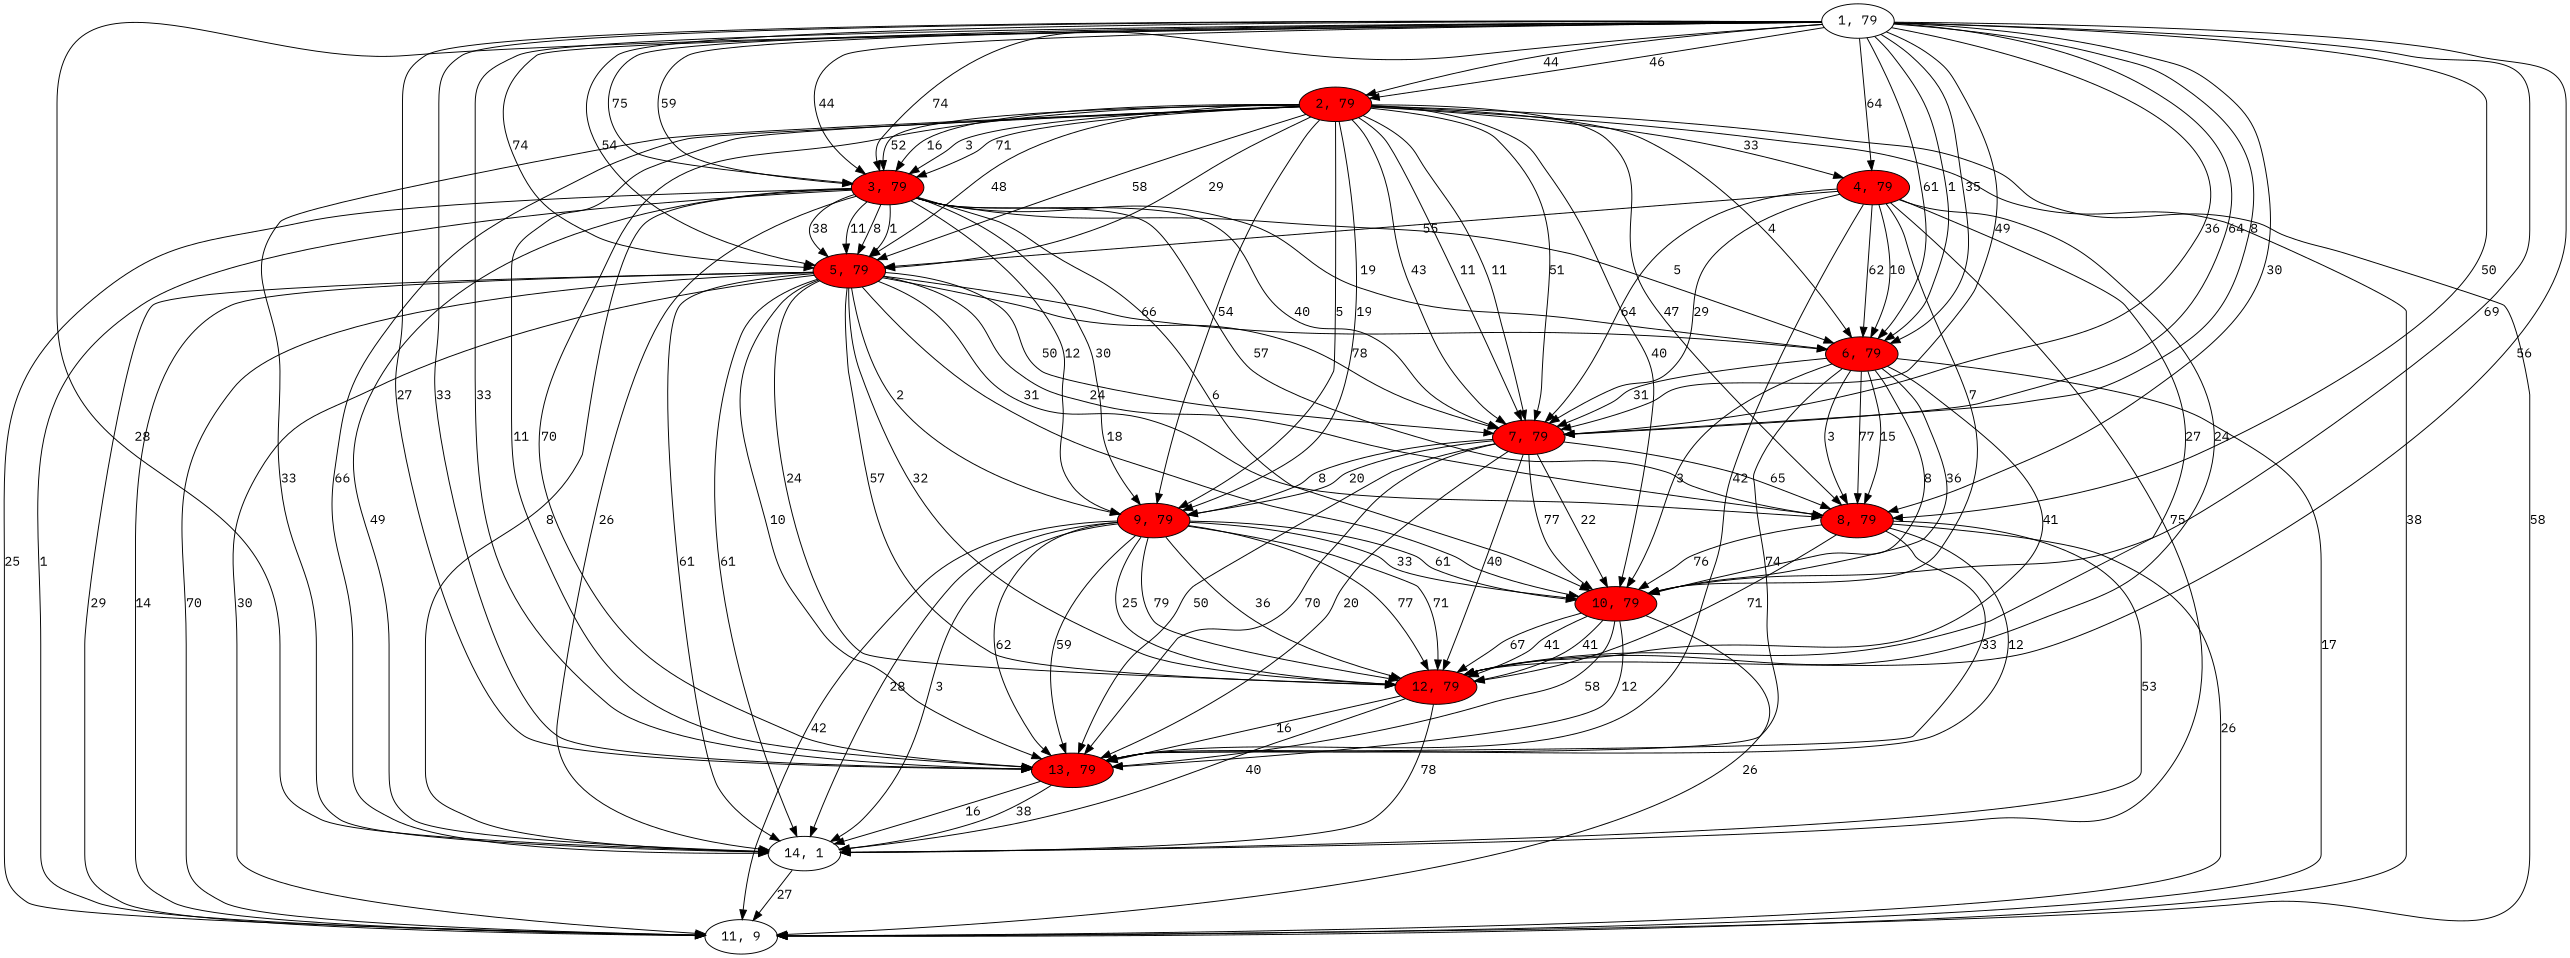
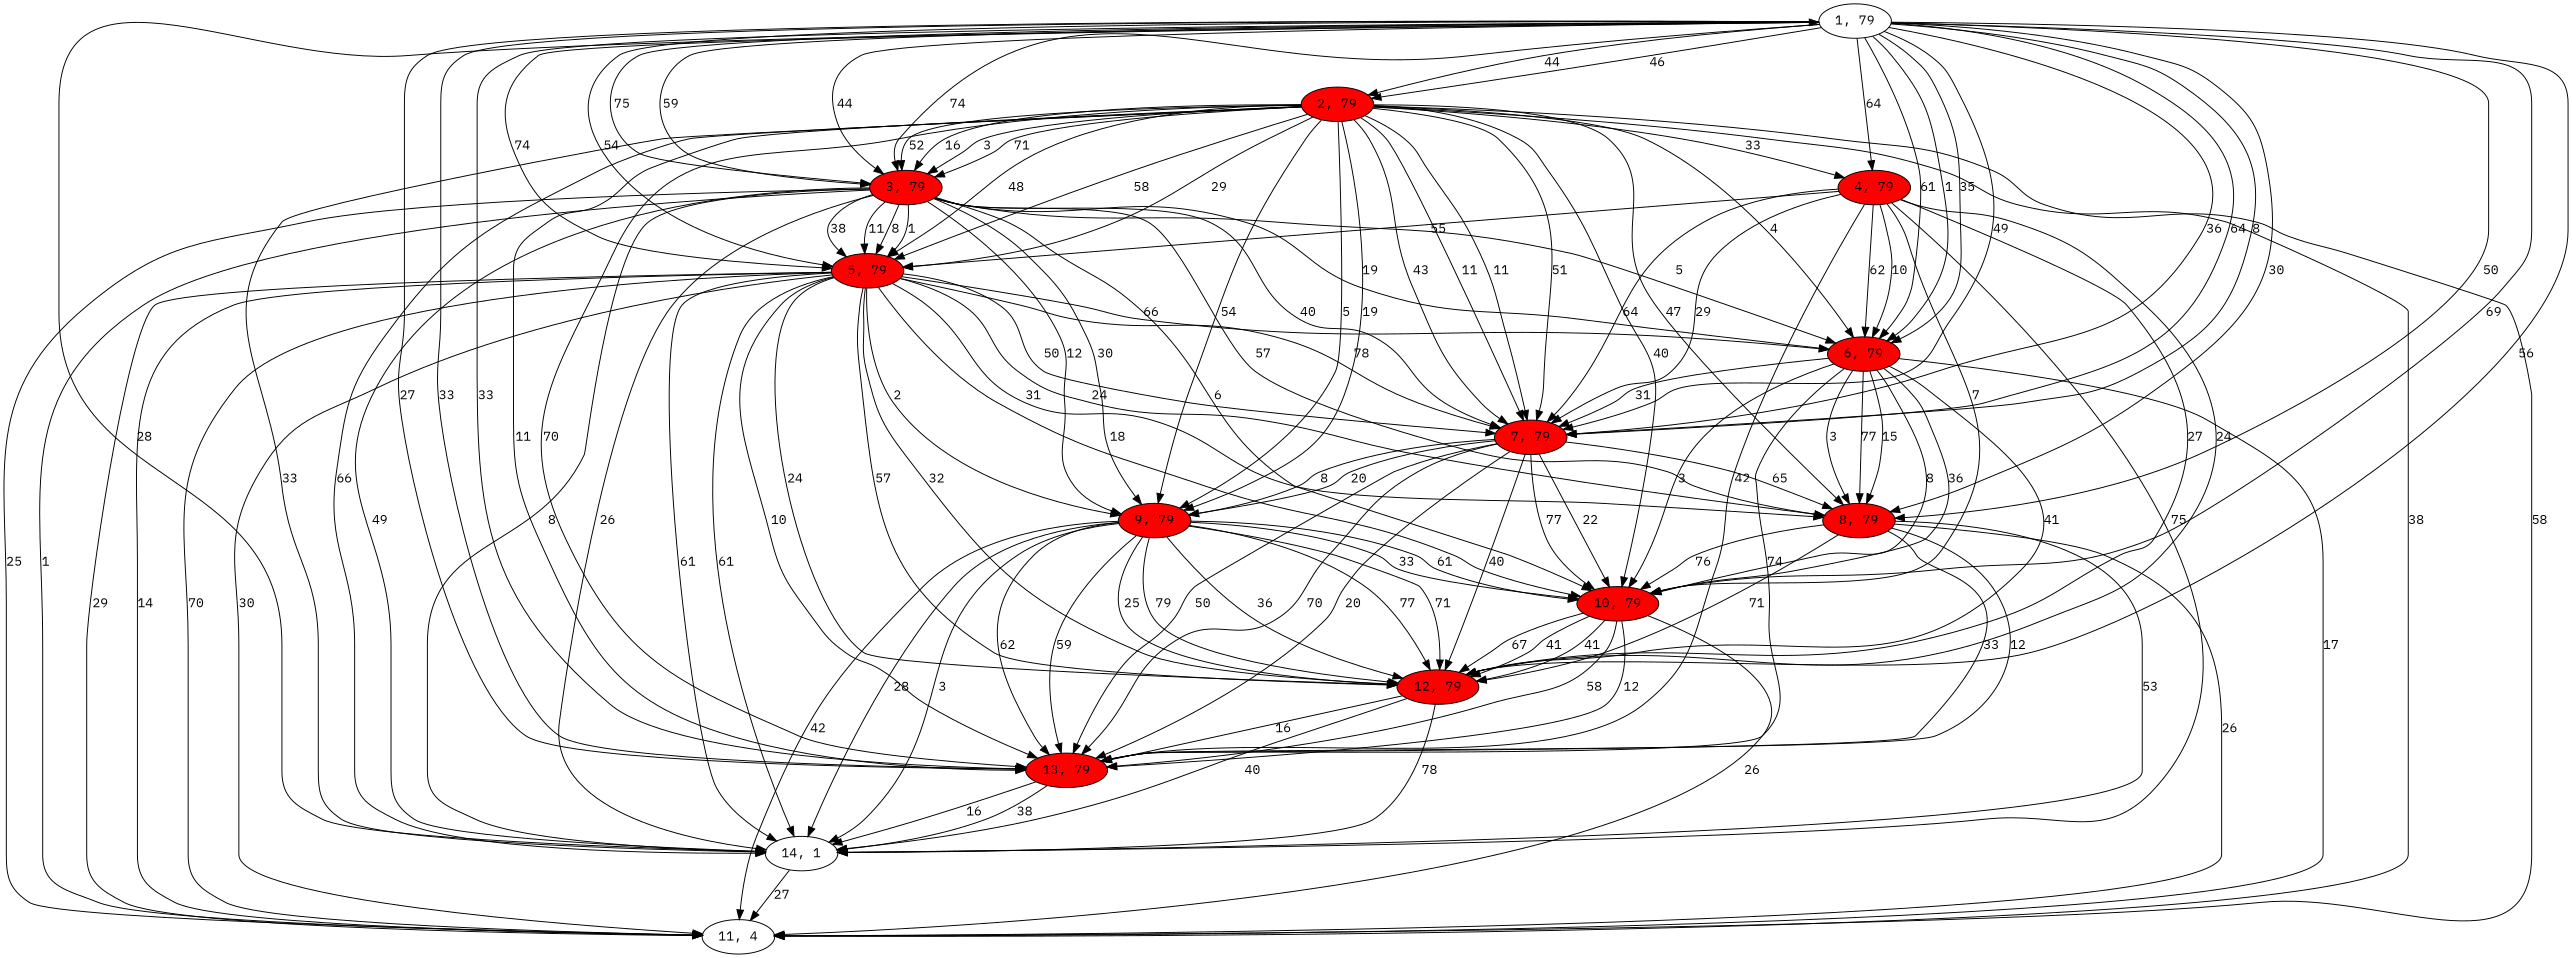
edge "1, 79" -> "14, 1": reversed
node "11, 9": label "11, 9" -> "11, 4"
